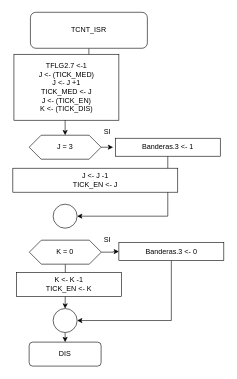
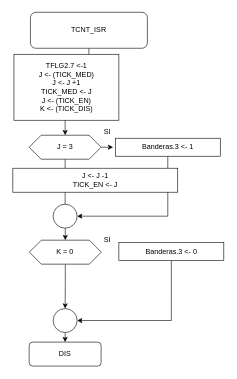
edge "J = 3" -> "K = 0": added
edge "K = 0" -> "Banderas.3 <- 0": removed
node "K <- K -1 TICK_EN <- K": removed
